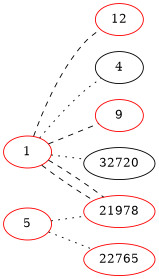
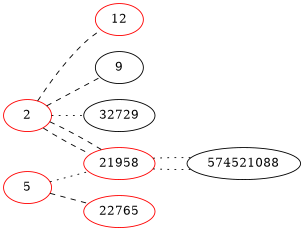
node "4": removed
node "9": color red -> black
node "1": label "1" -> "2"
node "32720": label "32720" -> "32729"
node "574521088": added
node "21978": label "21978" -> "21958"
edge "5" -- "22765": style dotted -> dashed
